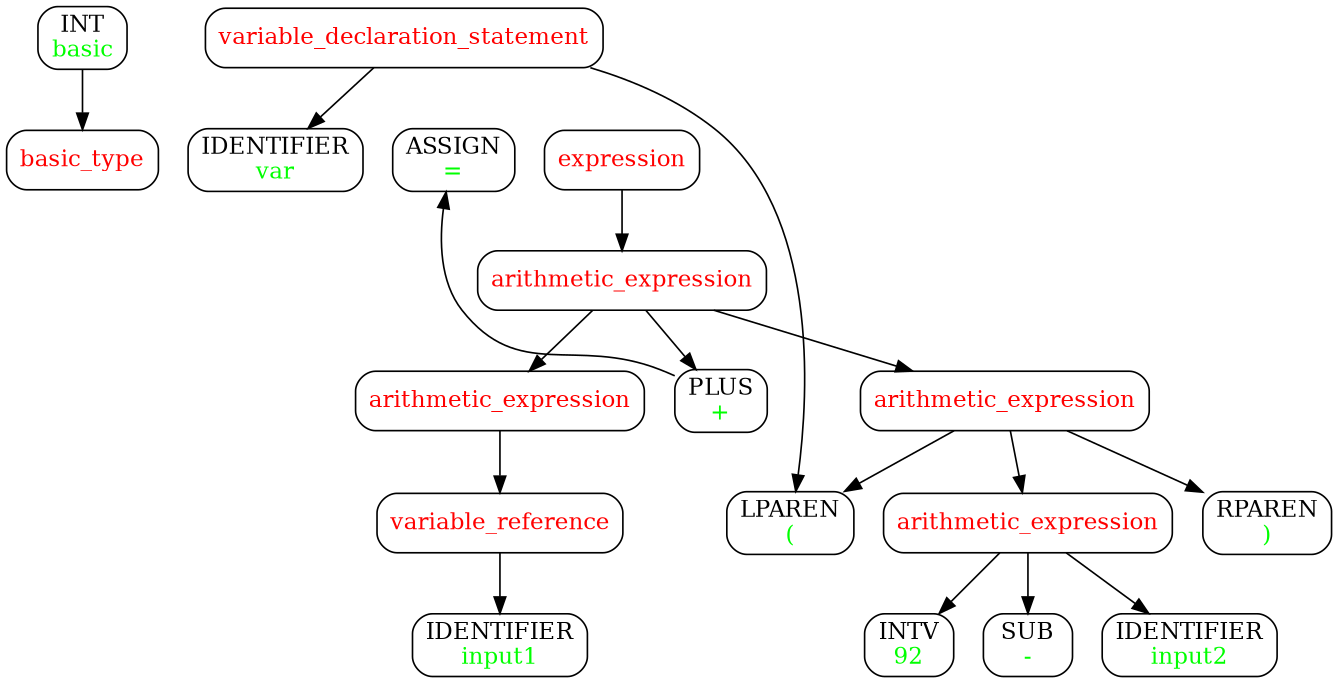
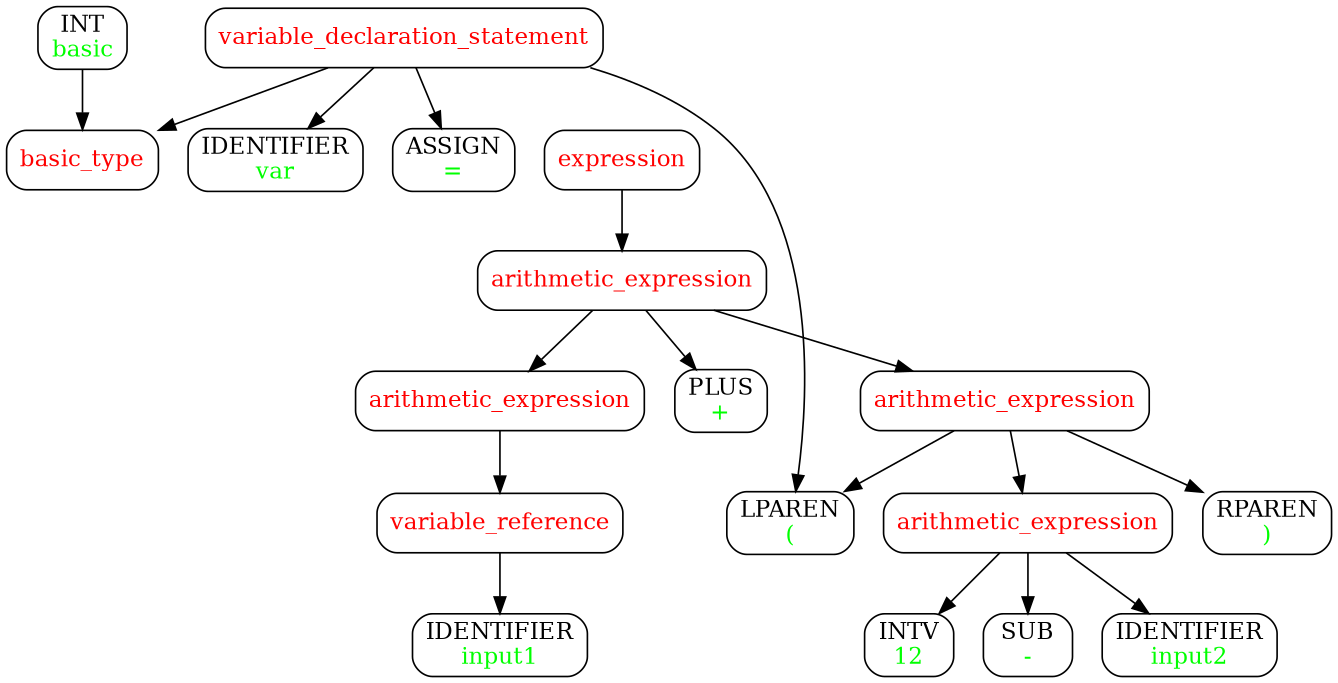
edge "variable_declaration_statement" -> "basic_type": added
edge "PLUS" -> "ASSIGN": now "variable_declaration_statement" -> "ASSIGN"
node "INTV": text "92" -> "12"
